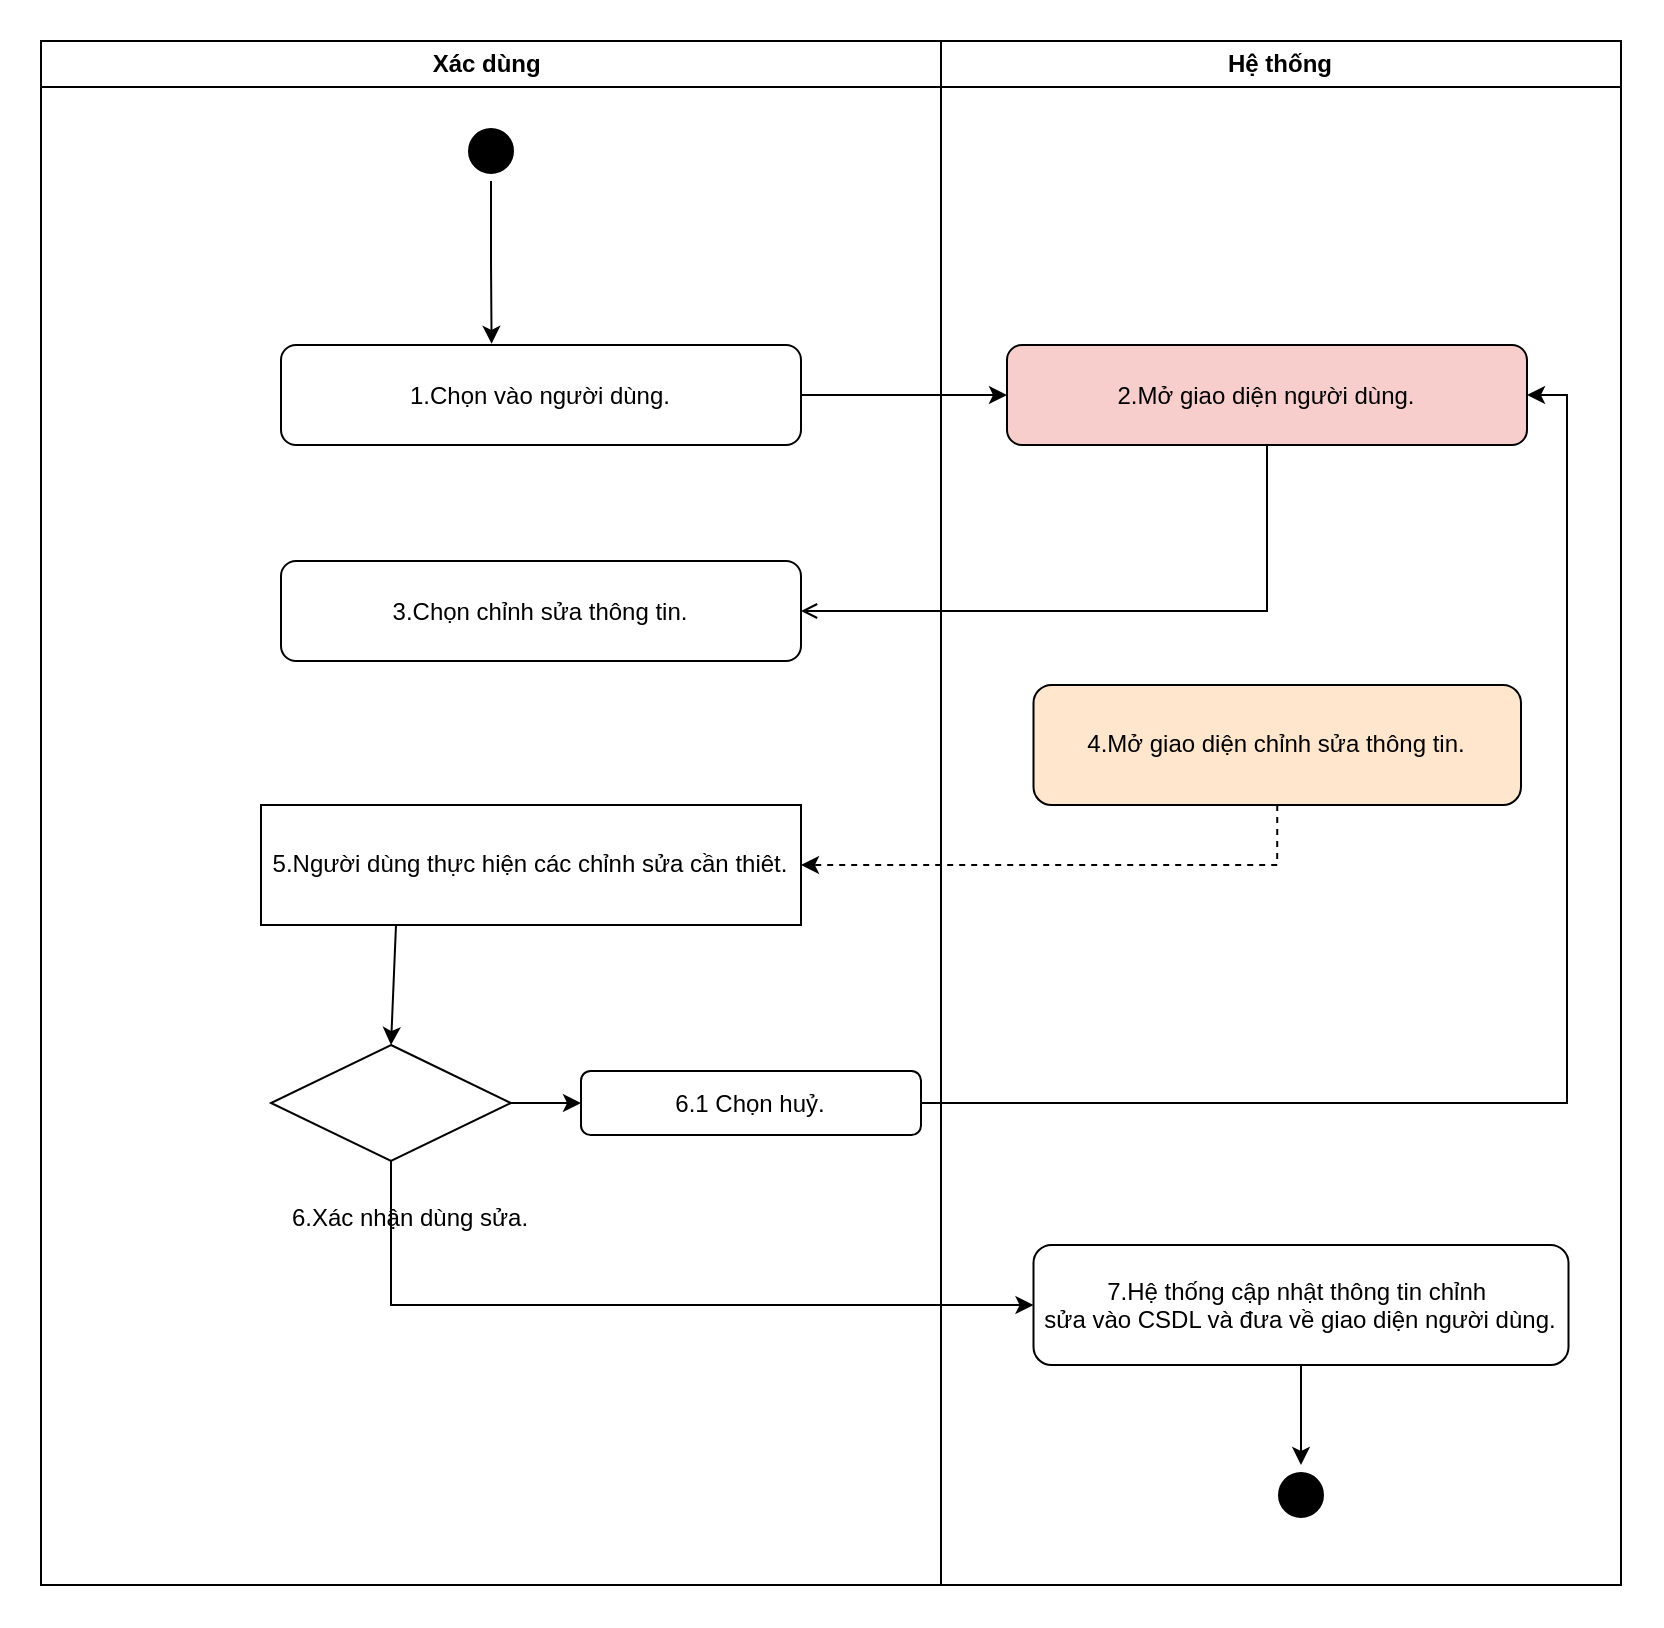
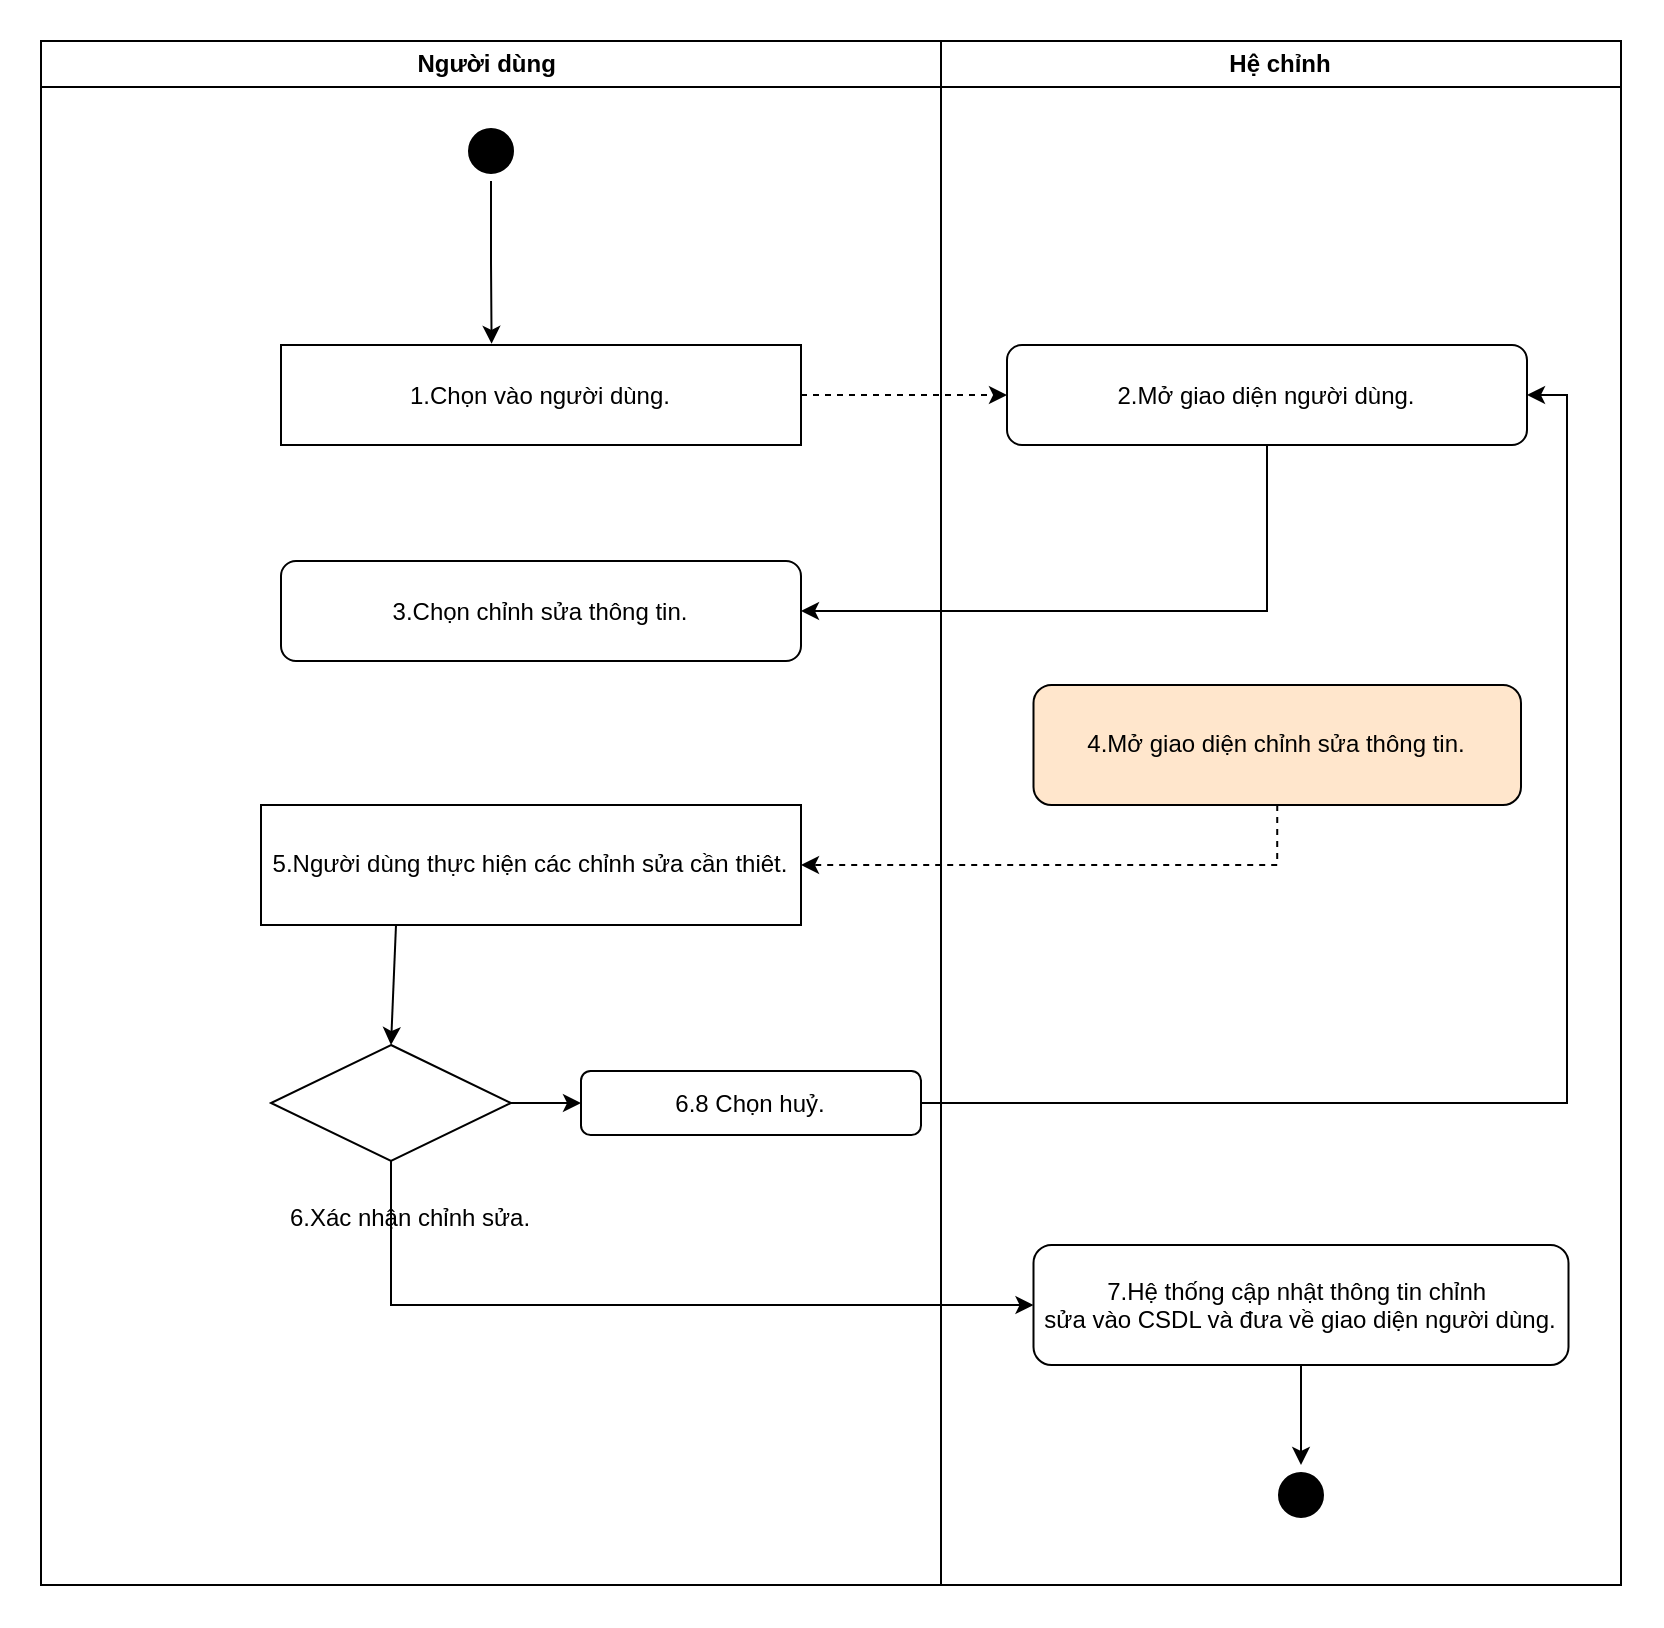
node "Xác dùng": label "Xác dùng" -> "Người dùng"
node "Hệ thống": label "Hệ thống" -> "Hệ chỉnh"
node "1.Chọn vào người dùng.": shape rounded rectangle -> rectangle
edge "1.Chọn vào người dùng." -> "2.Mở giao diện người dùng.": style solid -> dashed
node "2.Mở giao diện người dùng.": fillcolor #f8cecc -> #ffffff
edge "2.Mở giao diện người dùng." -> "3.Chọn chỉnh sửa thông tin.": arrowhead open -> classic
node "6.1 Chọn huỷ.": label "6.1 Chọn huỷ." -> "6.8 Chọn huỷ."
node "6.Xác nhận dùng sửa.": label "6.Xác nhận dùng sửa." -> "6.Xác nhận chỉnh sửa."
